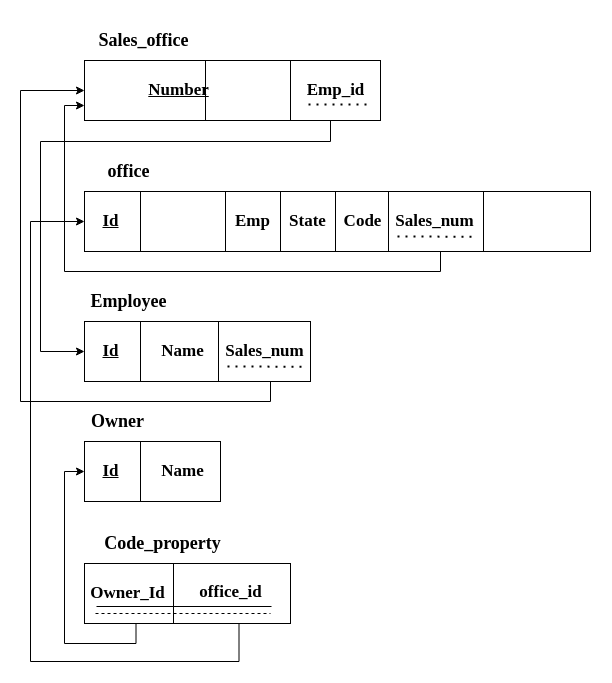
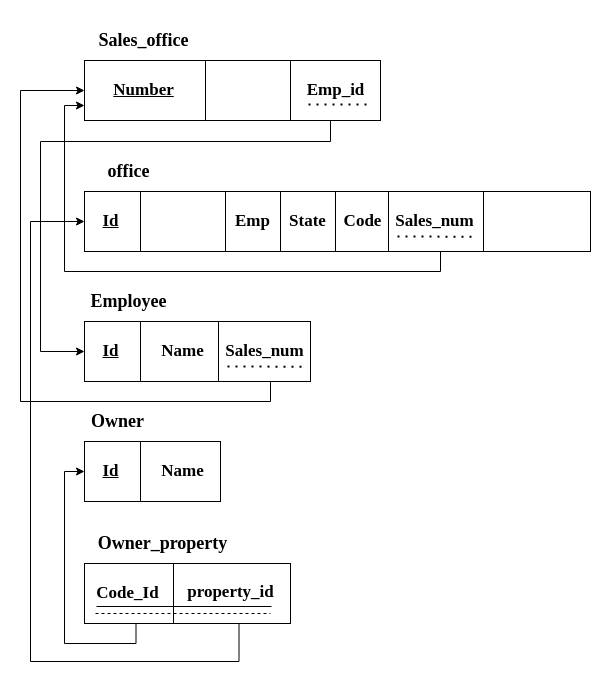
node "Number": moved (179, 91) -> (144, 91)
node "Code_property": label "Code_property" -> "Owner_property"
node "office_id": label "office_id" -> "property_id"
node "Owner_Id": label "Owner_Id" -> "Code_Id"
